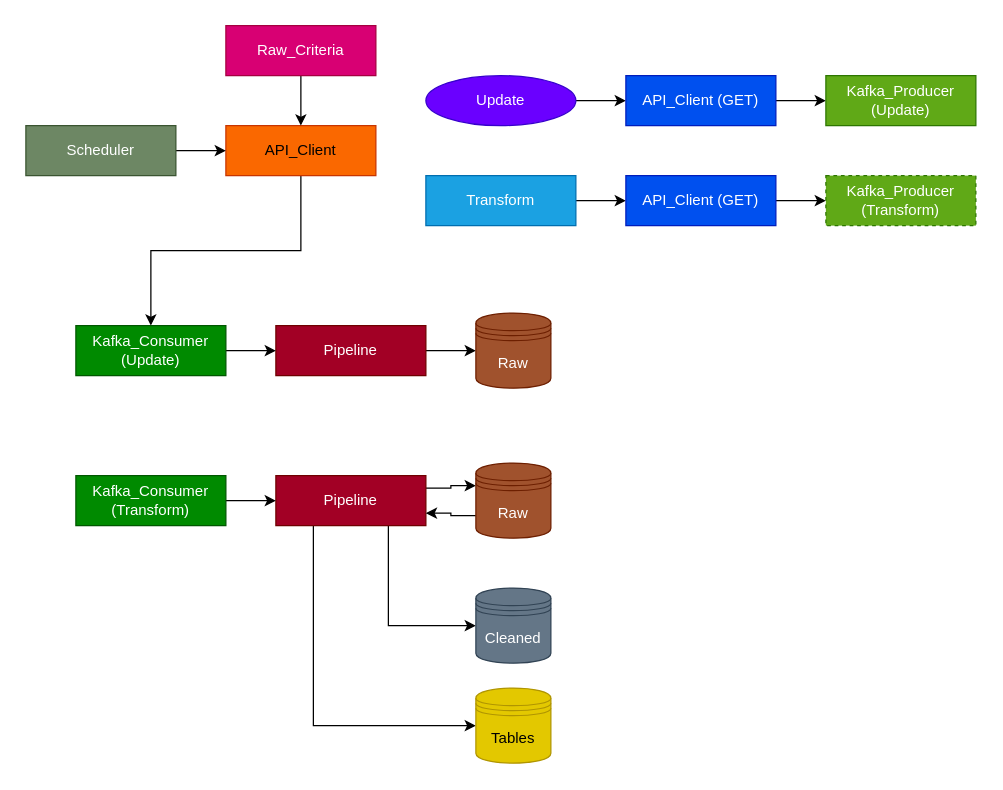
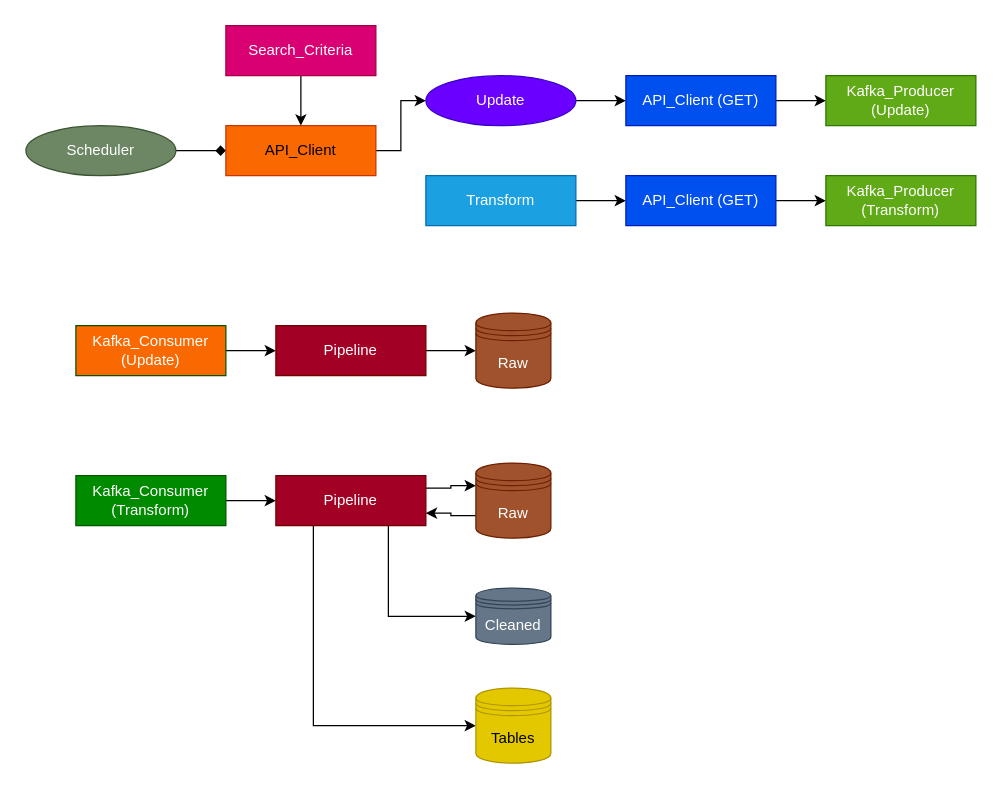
node "Raw_Criteria": label "Raw_Criteria" -> "Search_Criteria"
node "Scheduler": shape rectangle -> ellipse
edge "Scheduler" -> "API_Client": arrowhead classic -> diamond
node "Kafka_Producer (Transform)": style dashed -> solid
edge "API_Client" -> "Kafka_Consumer (Update)": now "API_Client" -> "Update"
node "Kafka_Consumer (Update)": fillcolor #008a00 -> #fa6800
node "Cleaned": size 75x75 -> 75x56
